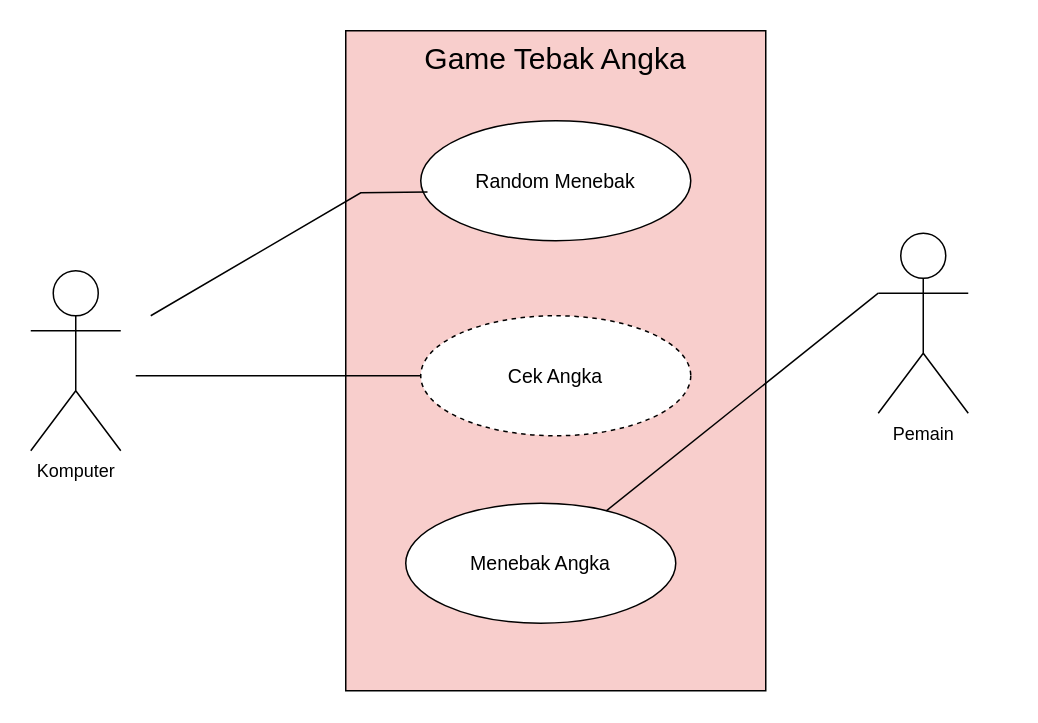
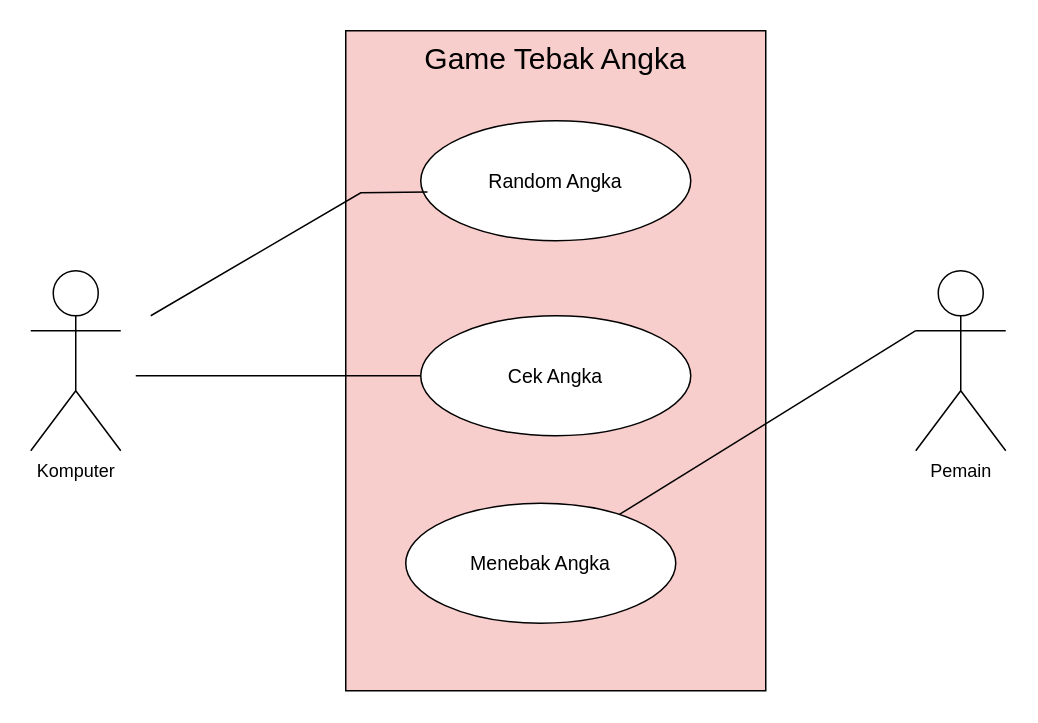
node "Random Menebak": label "Random Menebak" -> "Random Angka"
node "Pemain": moved (923, 323) -> (961, 361)
node "Cek Angka": style dashed -> solid
